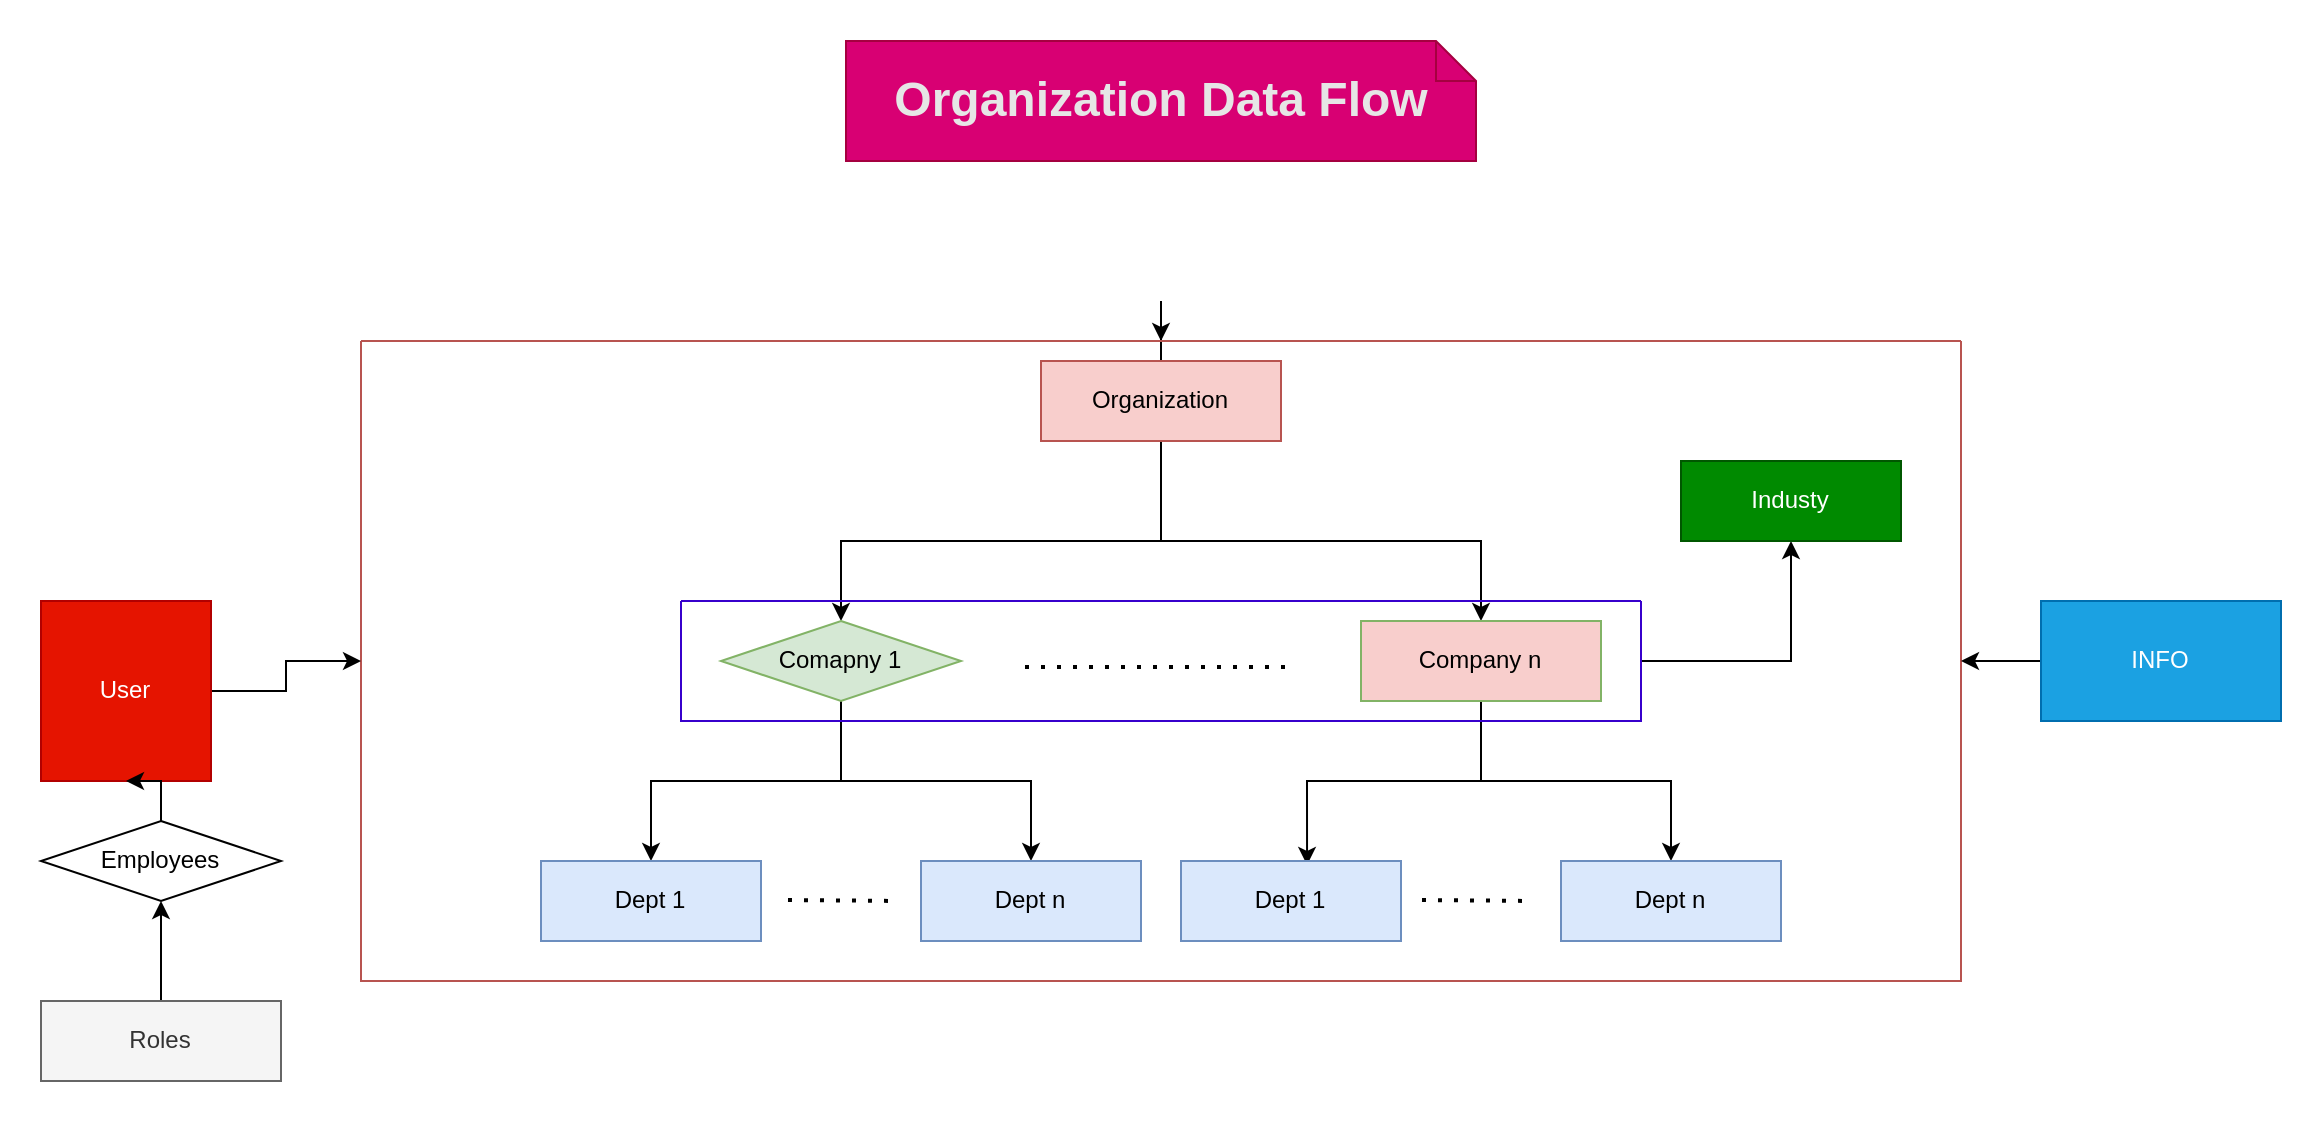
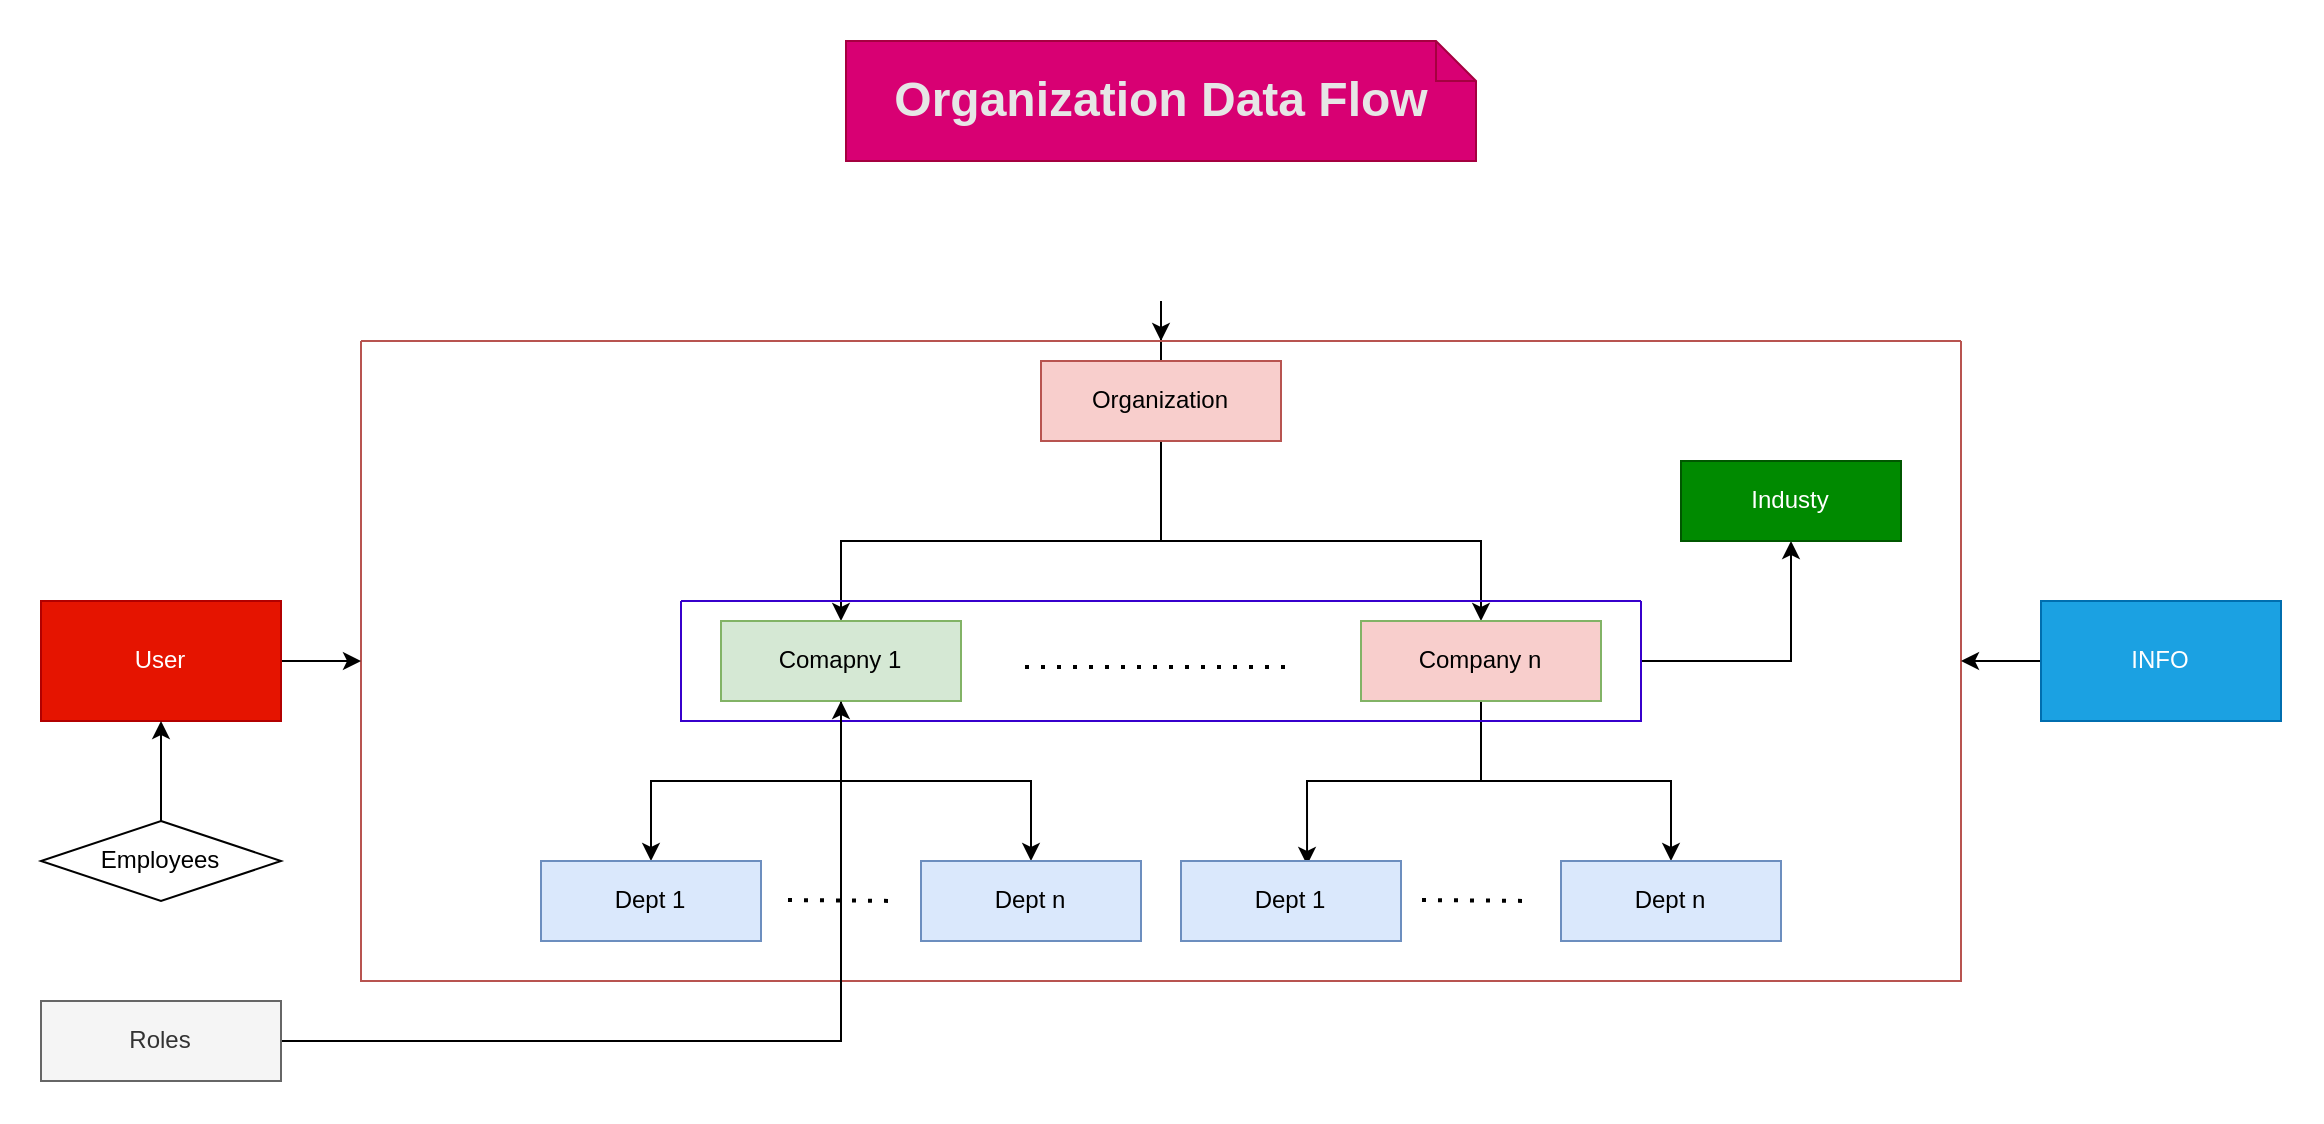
node "Comapny 1": shape diamond -> rectangle
node "User": size 170x180 -> 240x120
edge "Roles" -> "Employees": now "Roles" -> "Comapny 1"
